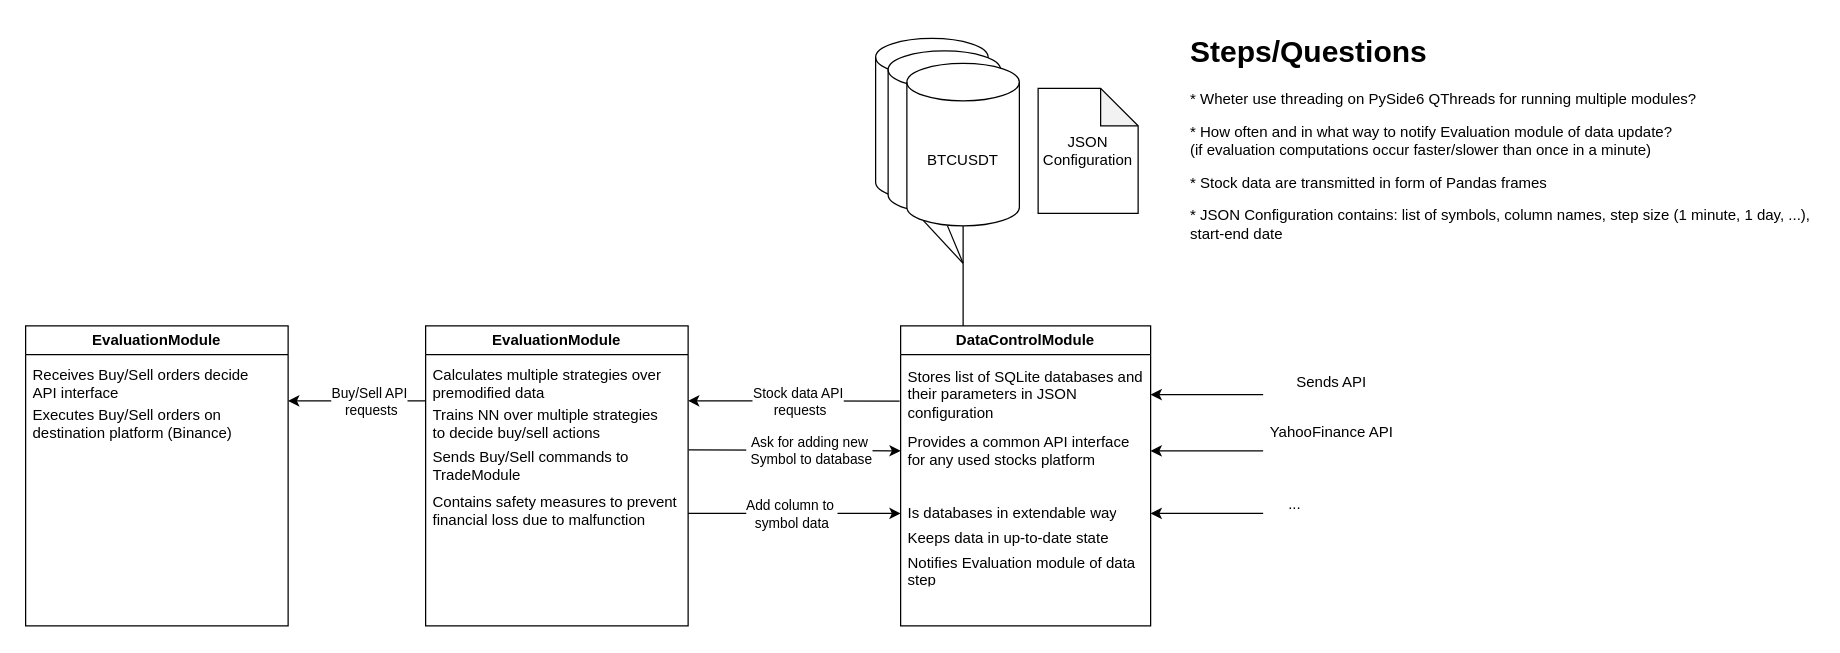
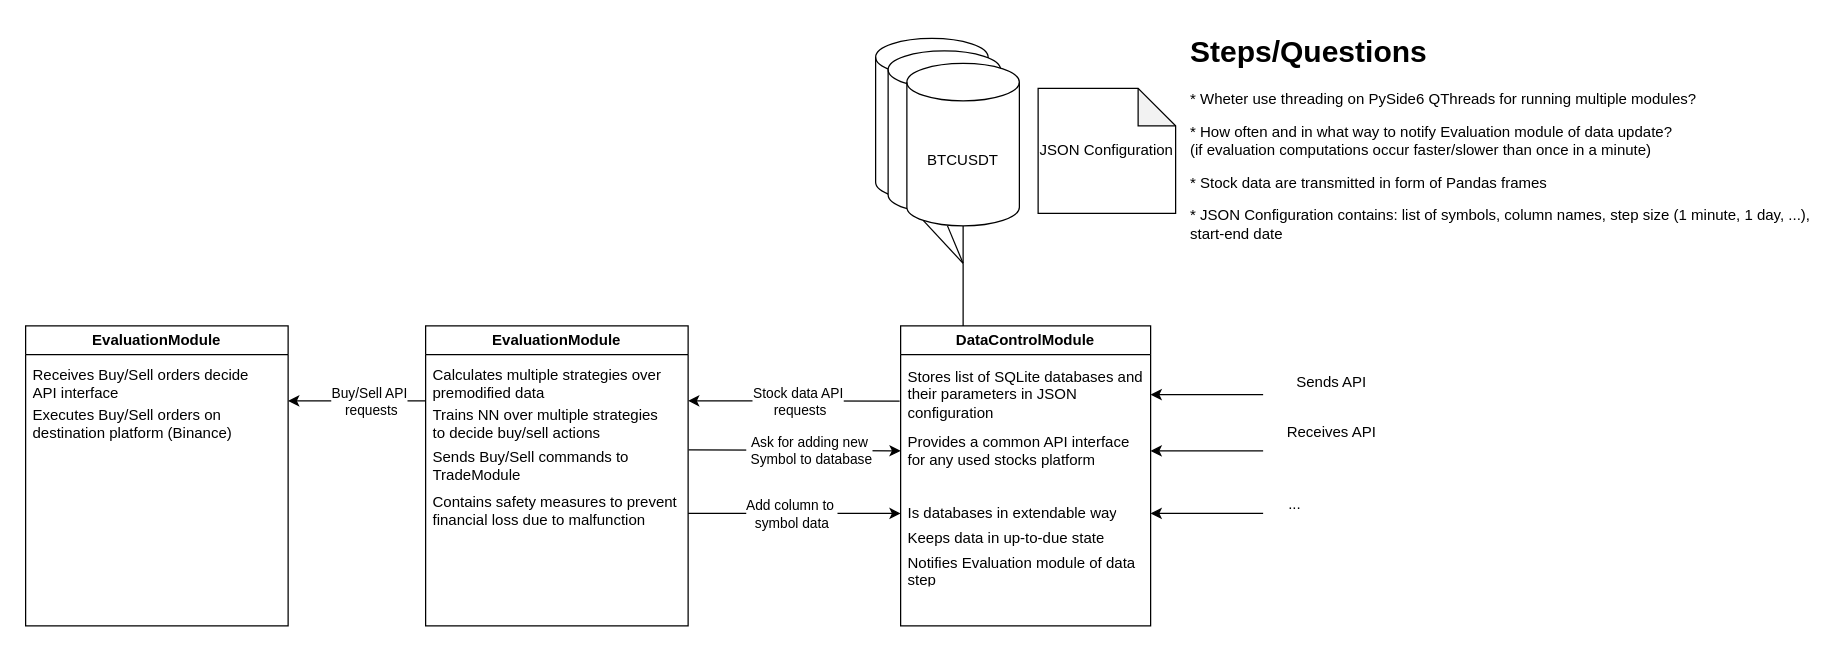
node "JSON Configuration": size 100x125 -> 138x125
node "YahooFinance API": label "YahooFinance API" -> "Receives API"
node "Keeps data in up-to-date state": label "Keeps data in up-to-date state" -> "Keeps data in up-to-due state"
